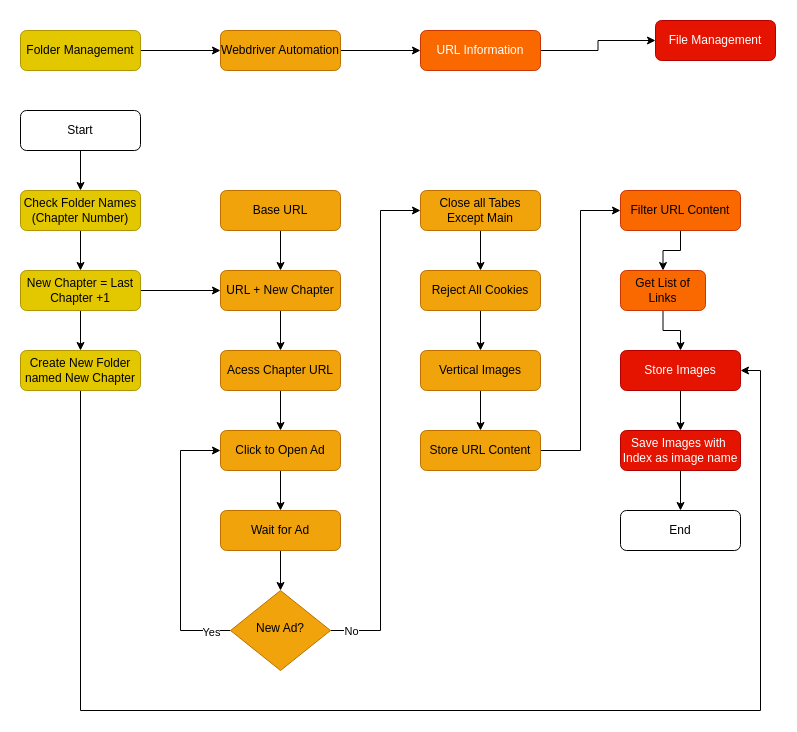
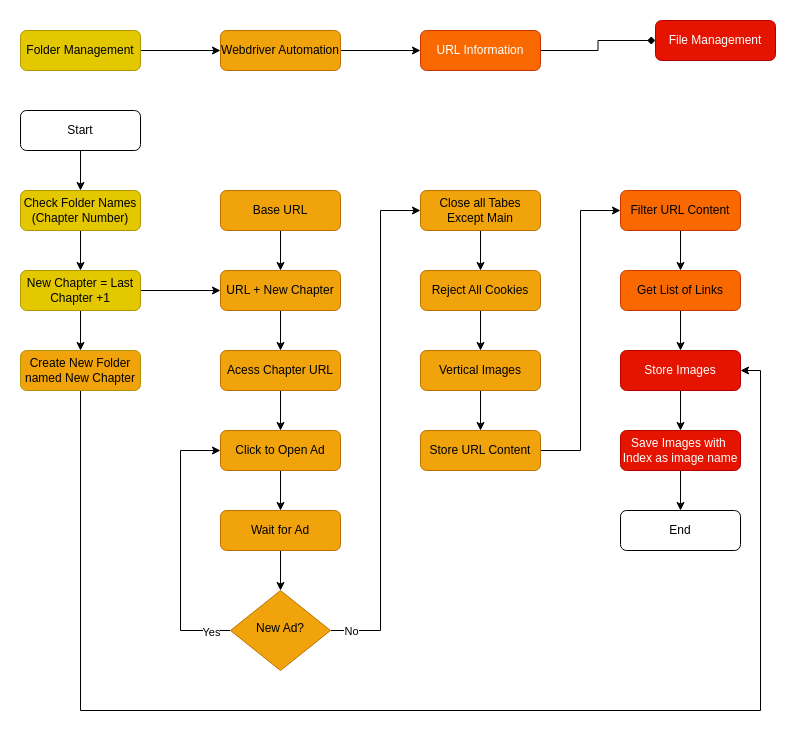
edge "URL Information" -> "File Management": arrowhead classic -> diamond
node "Get List of Links": size 85x40 -> 120x40
node "Create New Folder named New Chapter": fillcolor #e3c800 -> #f0a30a
